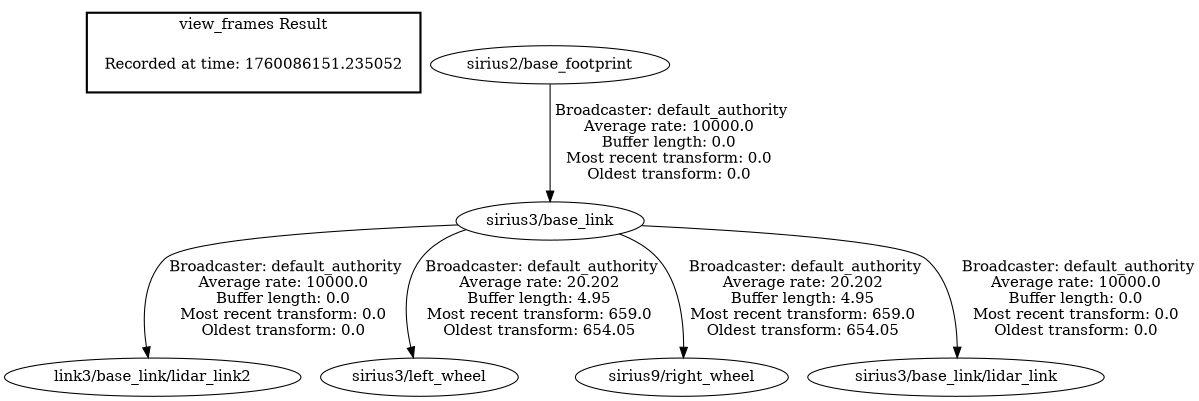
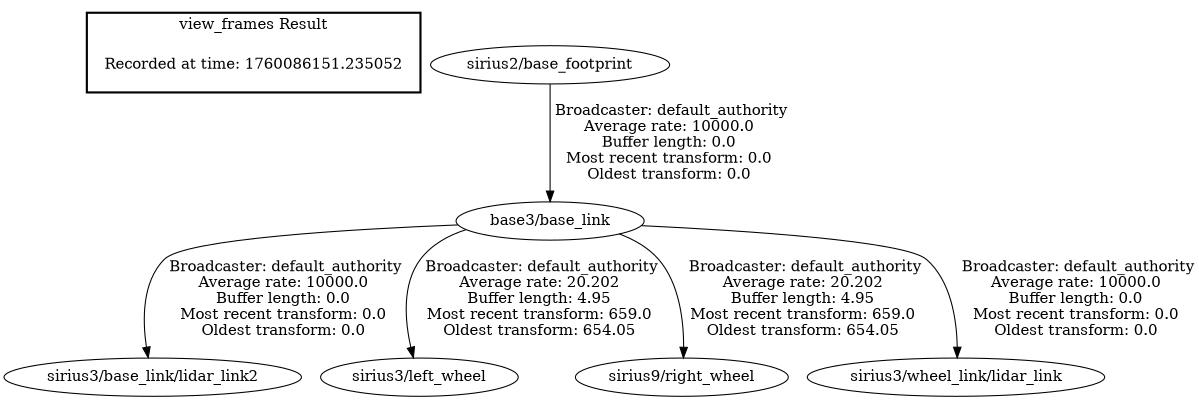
node "sirius3/base_link": label "sirius3/base_link" -> "base3/base_link"
node "link3/base_link/lidar_link2": label "link3/base_link/lidar_link2" -> "sirius3/base_link/lidar_link2"
node "sirius3/base_link/lidar_link": label "sirius3/base_link/lidar_link" -> "sirius3/wheel_link/lidar_link"
